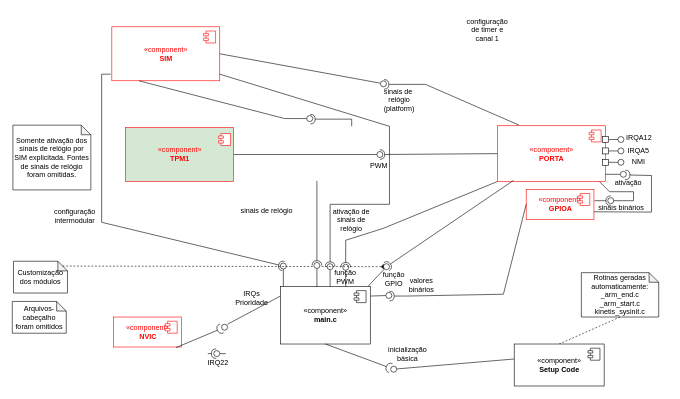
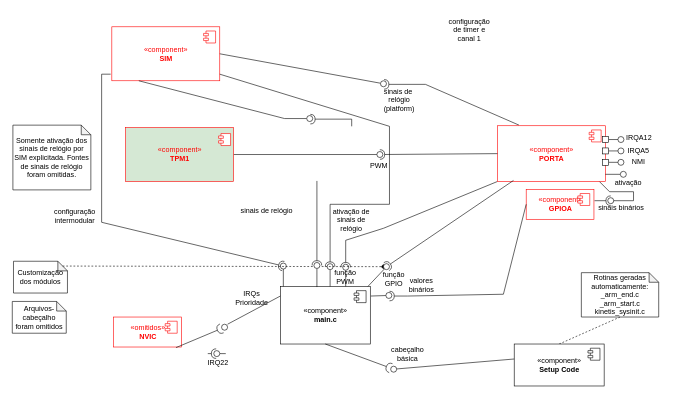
node "configuração de timer e canal 1": moved (488, 30) -> (470, 30)
edge "«component» GPIOA" -> "ativação": removed
node "«component» NVIC": label "«component» NVIC" -> "«omitidos» NVIC"
node "inicialização básica": label "inicialização básica" -> "cabeçalho básica"
